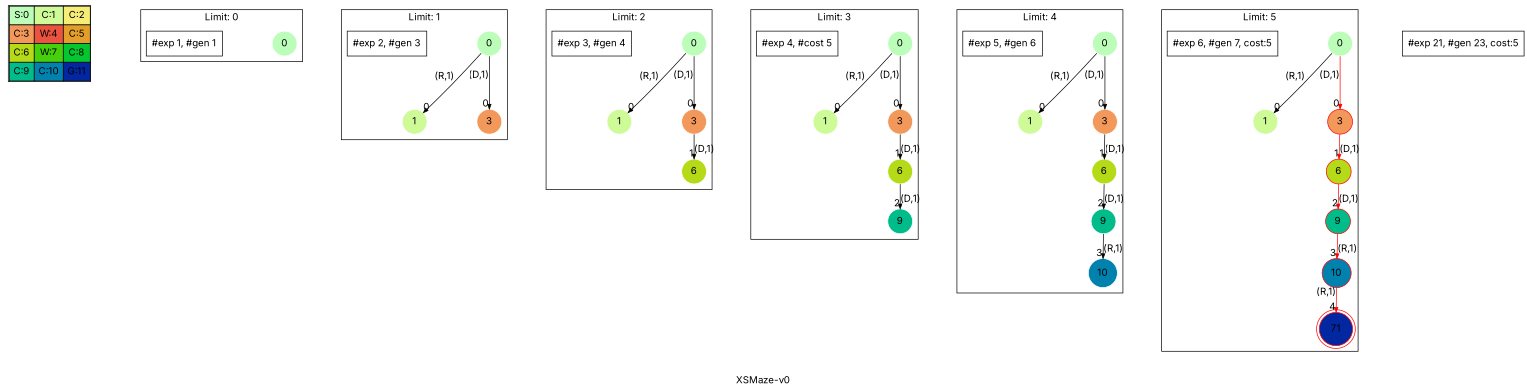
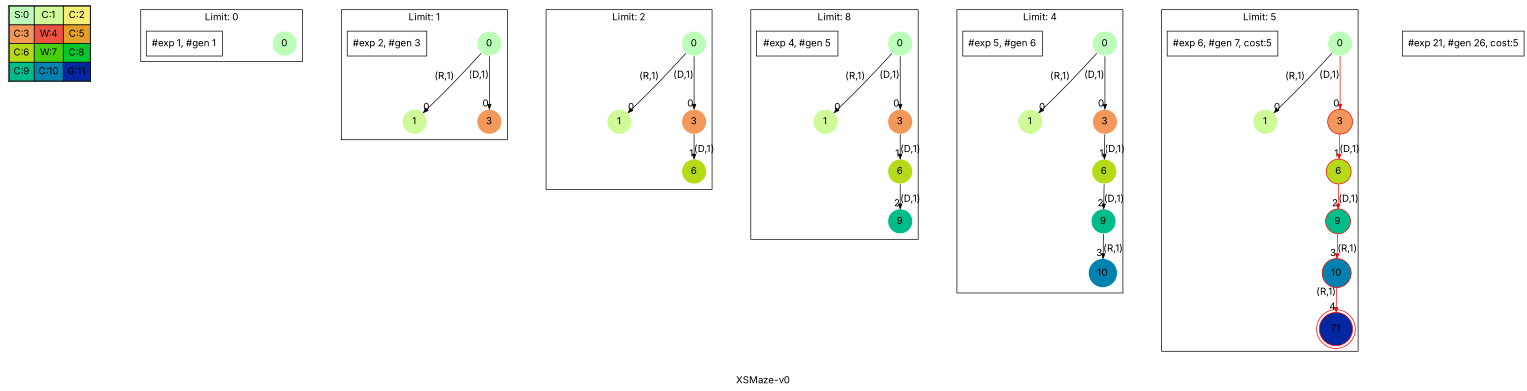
cluster "Limit: 3": label "Limit: 3" -> "Limit: 8"
node "#exp 3, #gen 4": removed
node "#exp 4, #cost 5": label "#exp 4, #cost 5" -> "#exp 4, #gen 5"
node "#exp 21, #gen 23, cost:5": label "#exp 21, #gen 23, cost:5" -> "#exp 21, #gen 26, cost:5"
